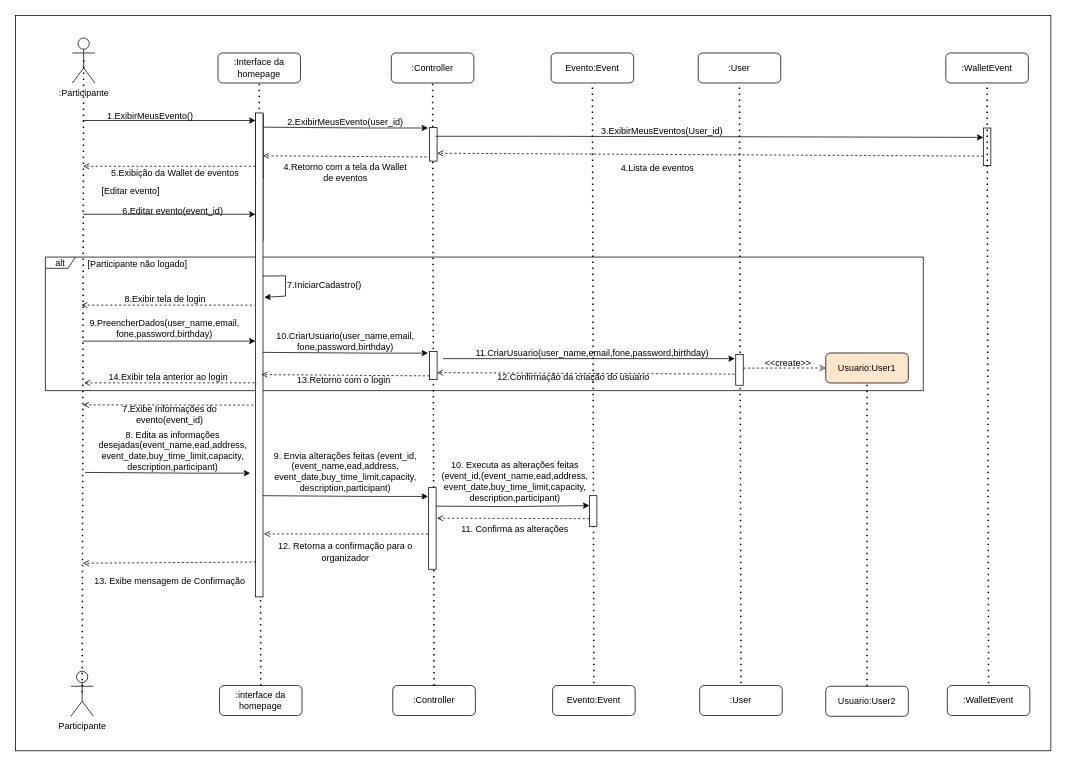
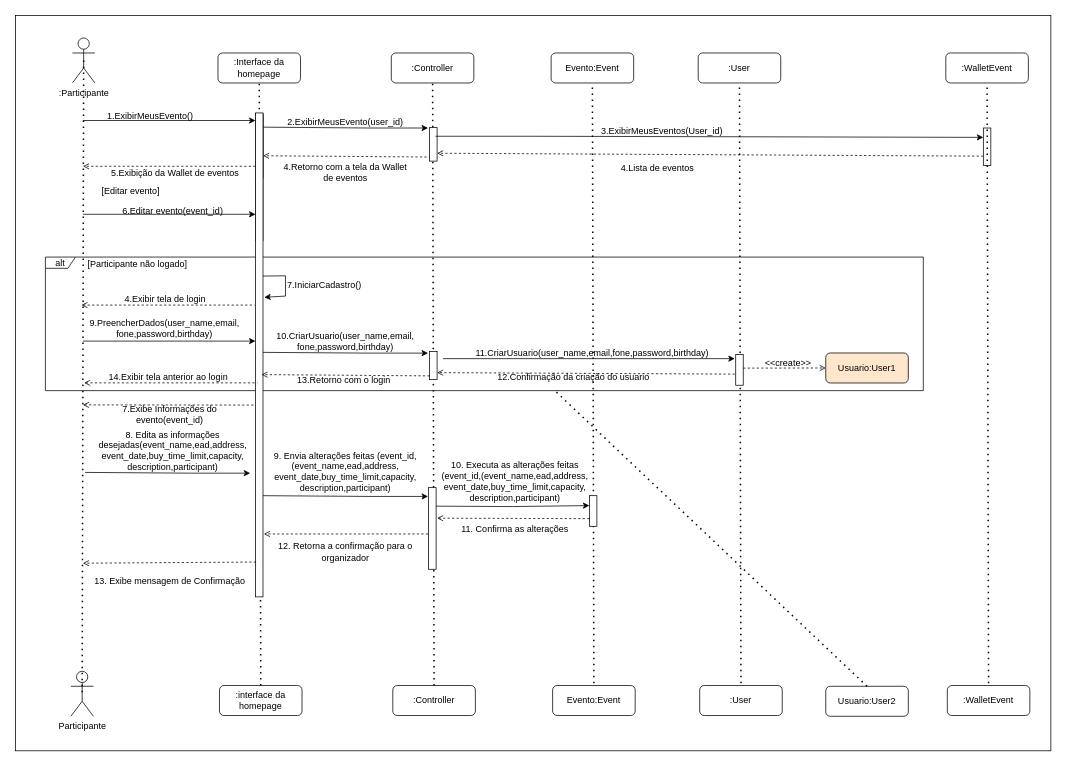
node "8.Exibir tela de login": label "8.Exibir tela de login" -> "4.Exibir tela de login"
edge "Usuario:User1" -- "Usuario:User2": now "alt" -- "Usuario:User2"
